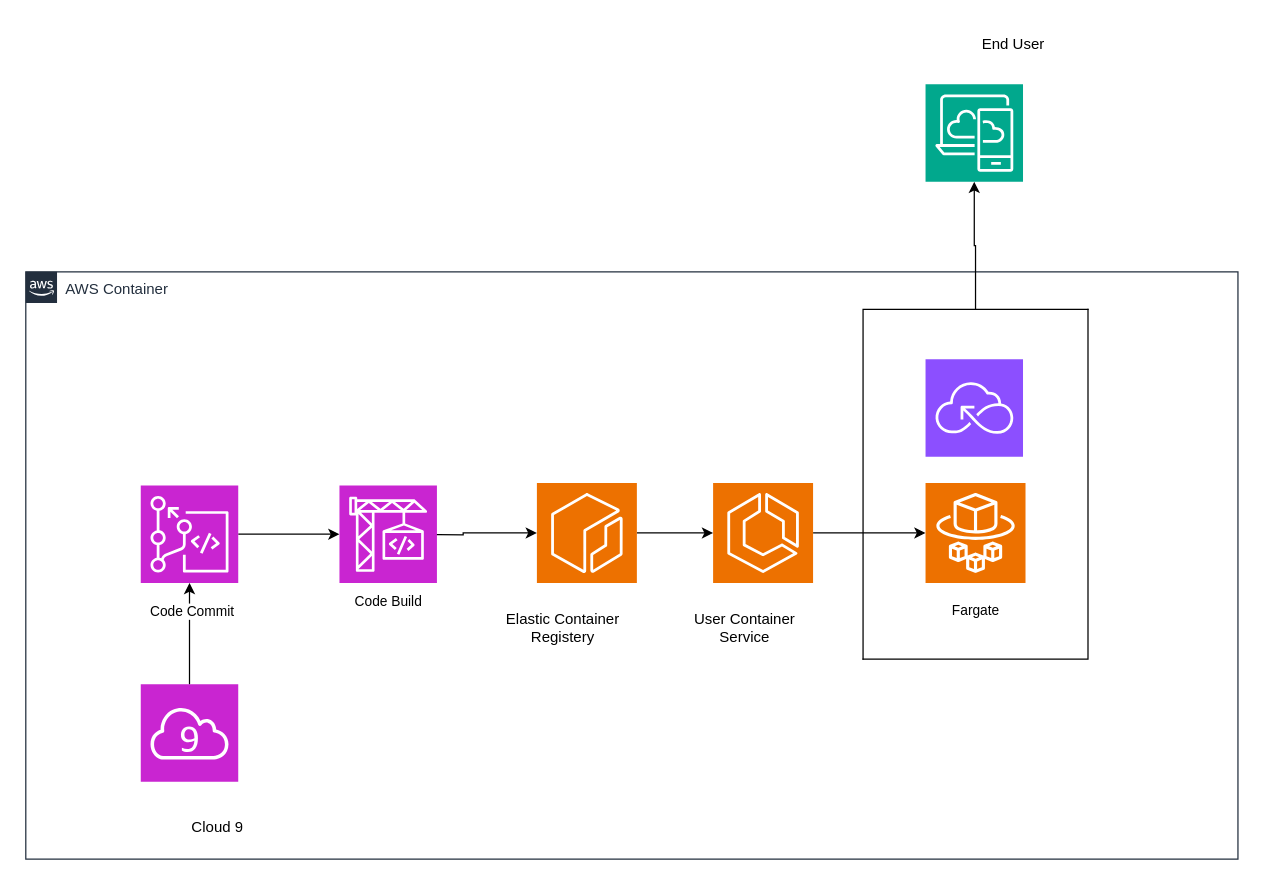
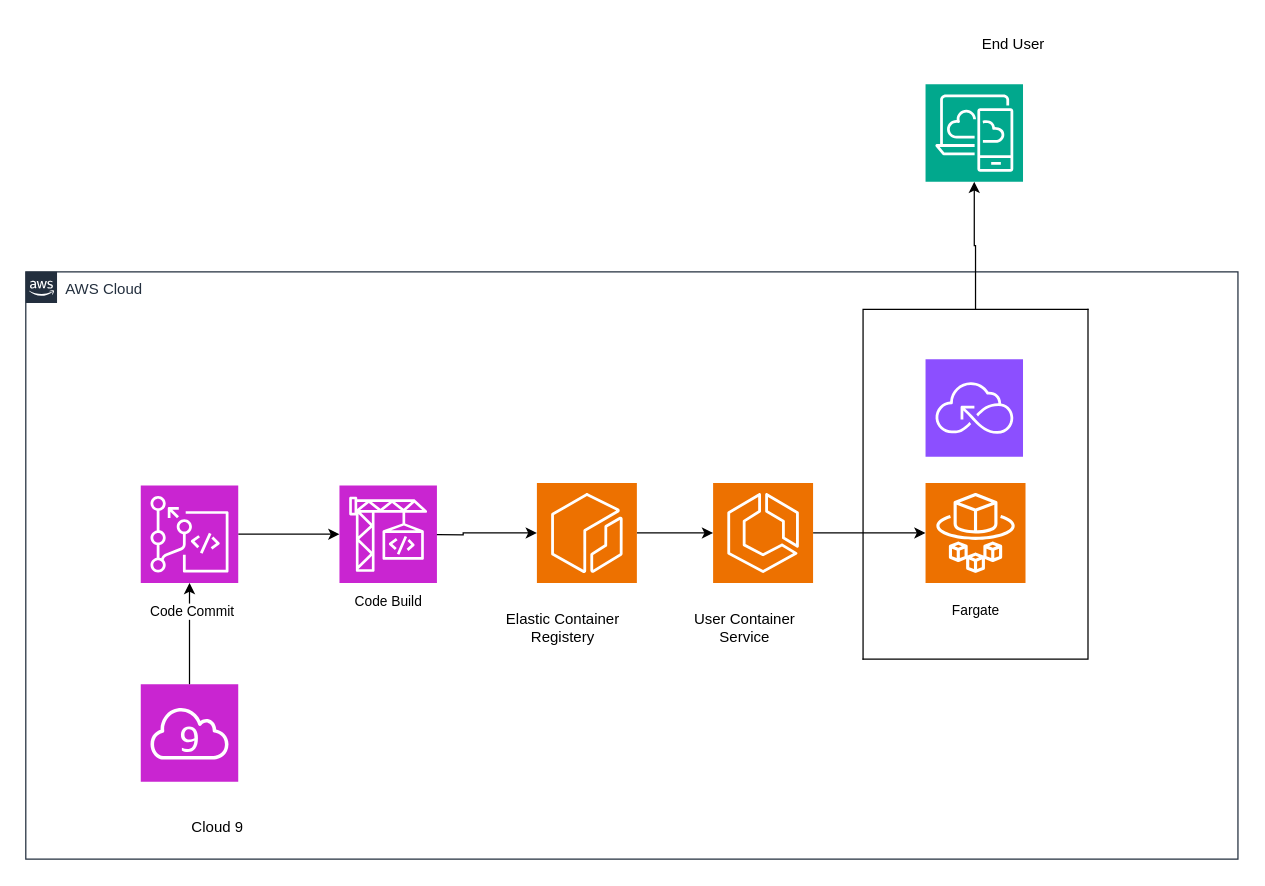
node "AWS Container": label "AWS Container" -> "AWS Cloud"
